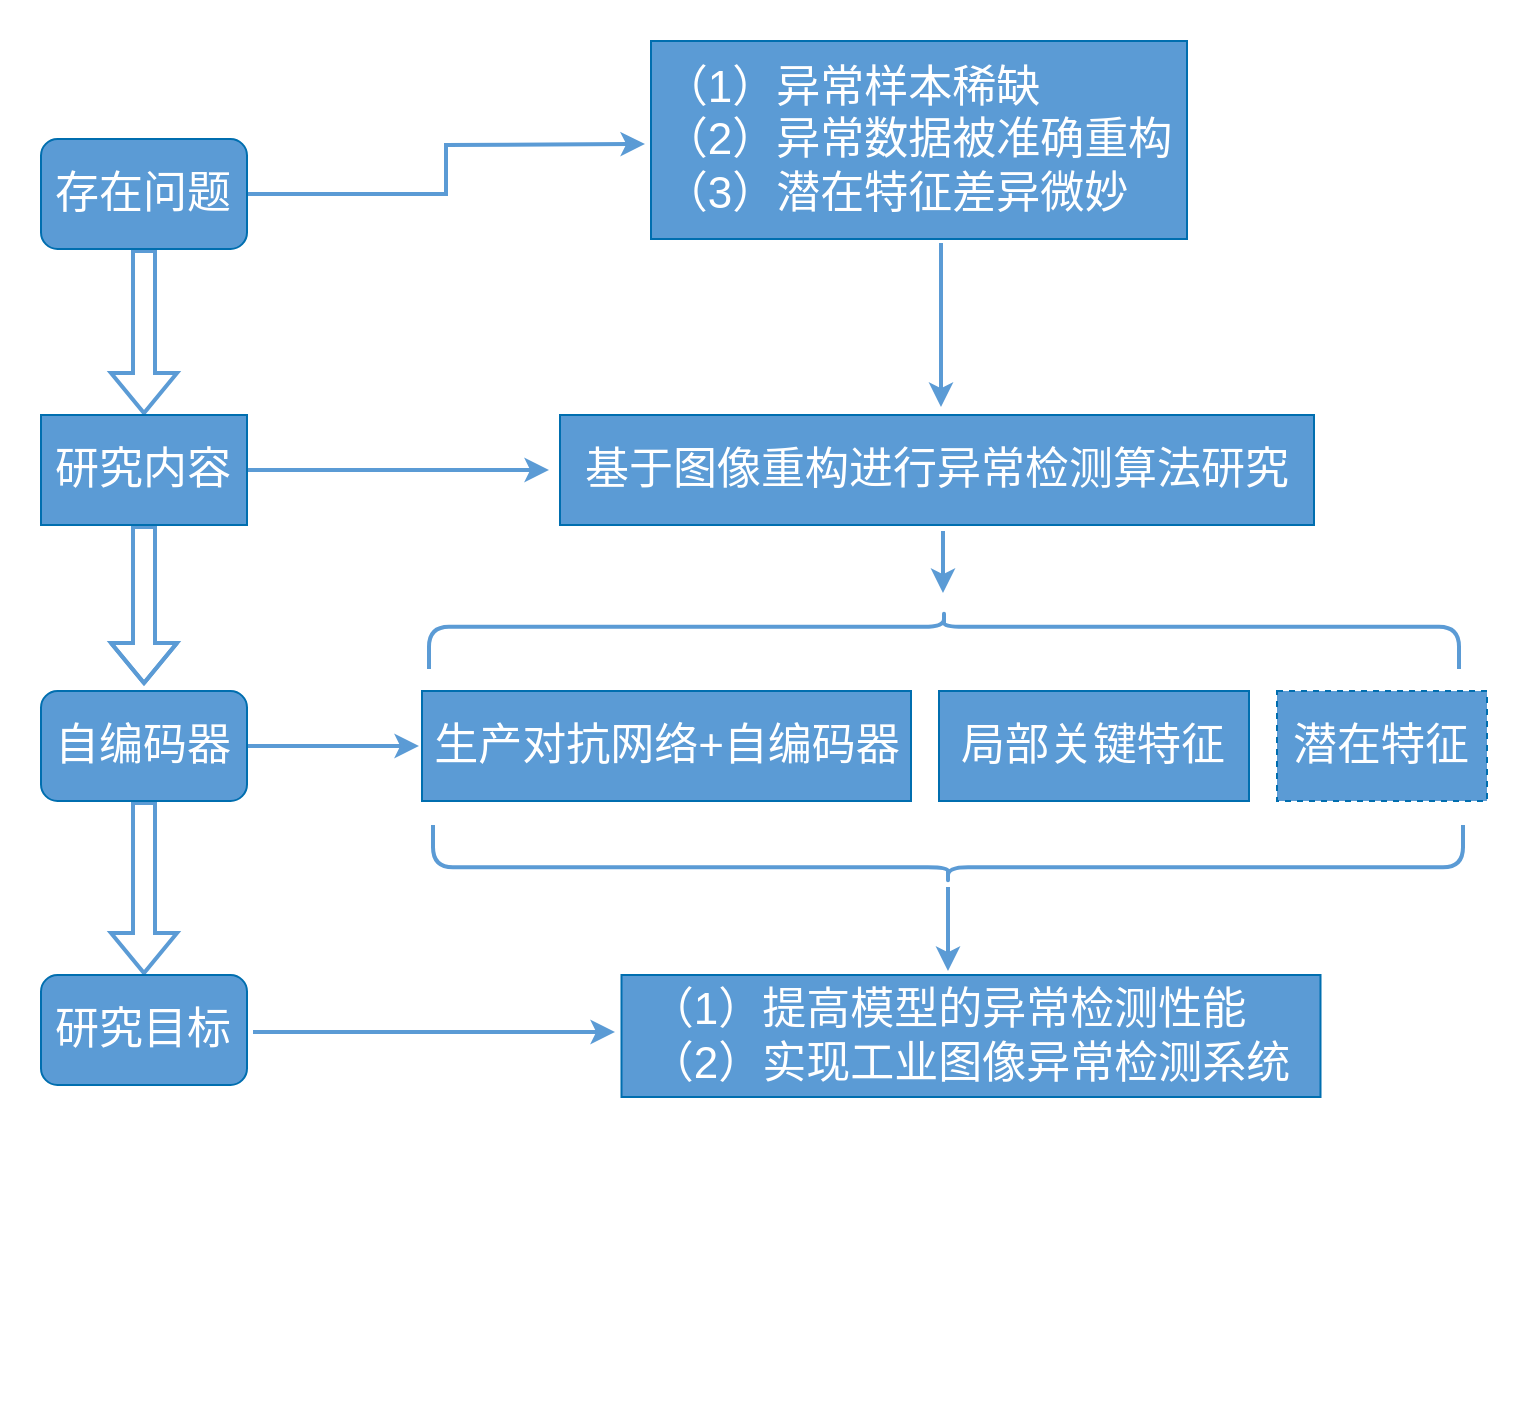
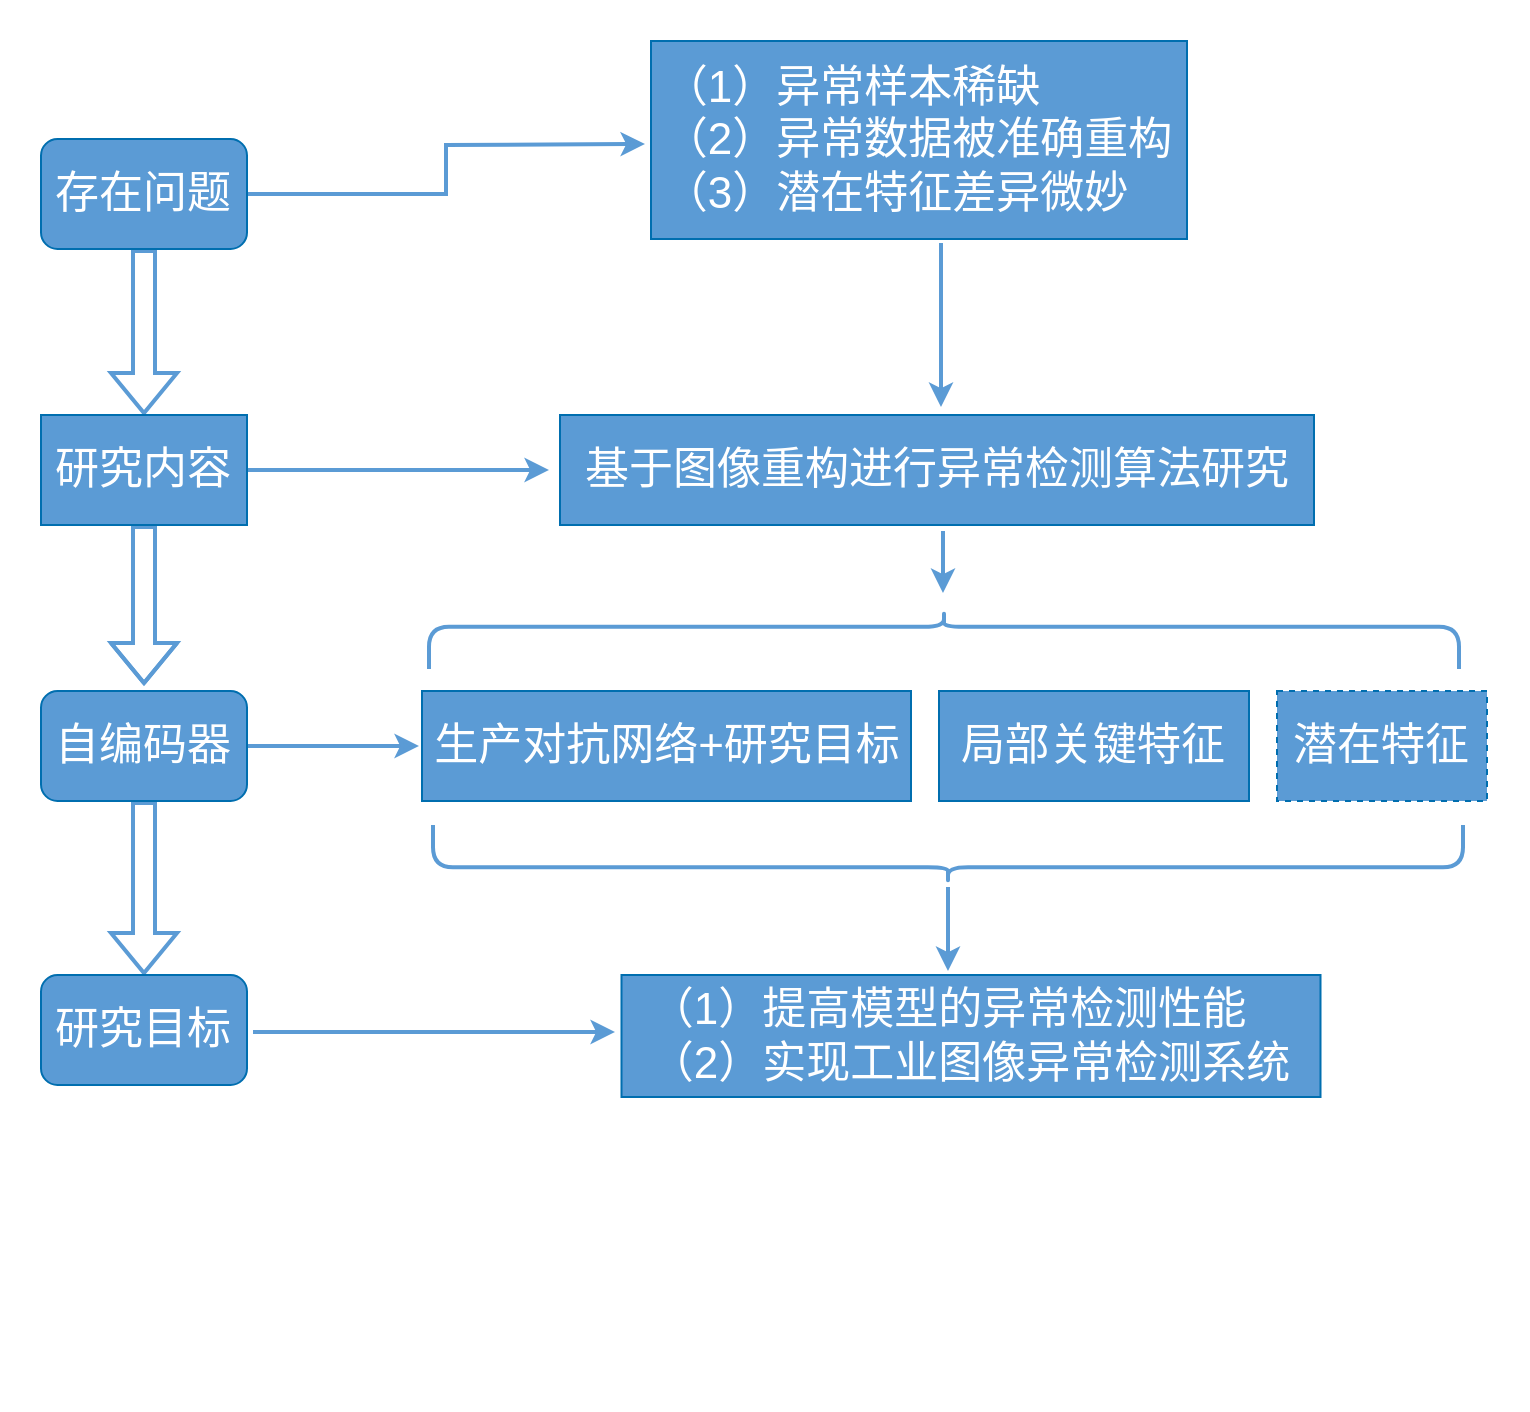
node "生产对抗网络+自编码器": label "生产对抗网络+自编码器" -> "生产对抗网络+研究目标"
